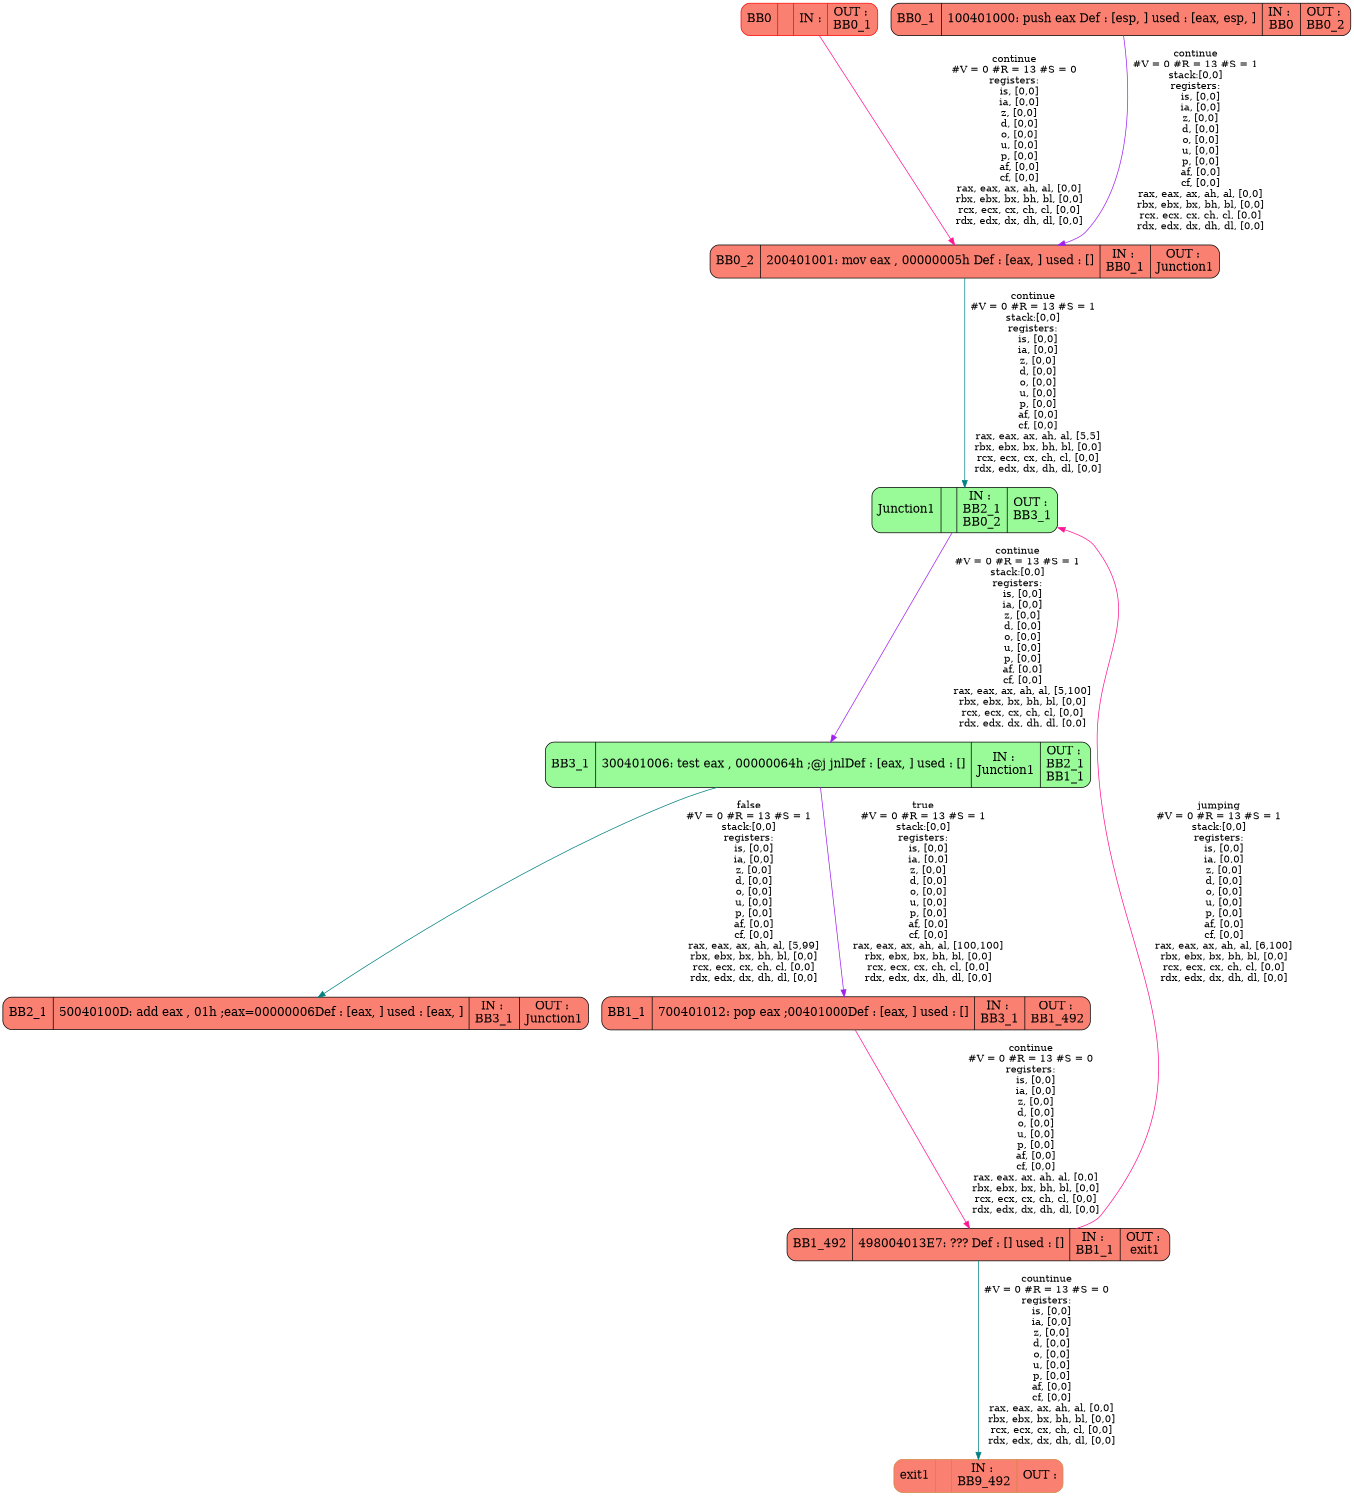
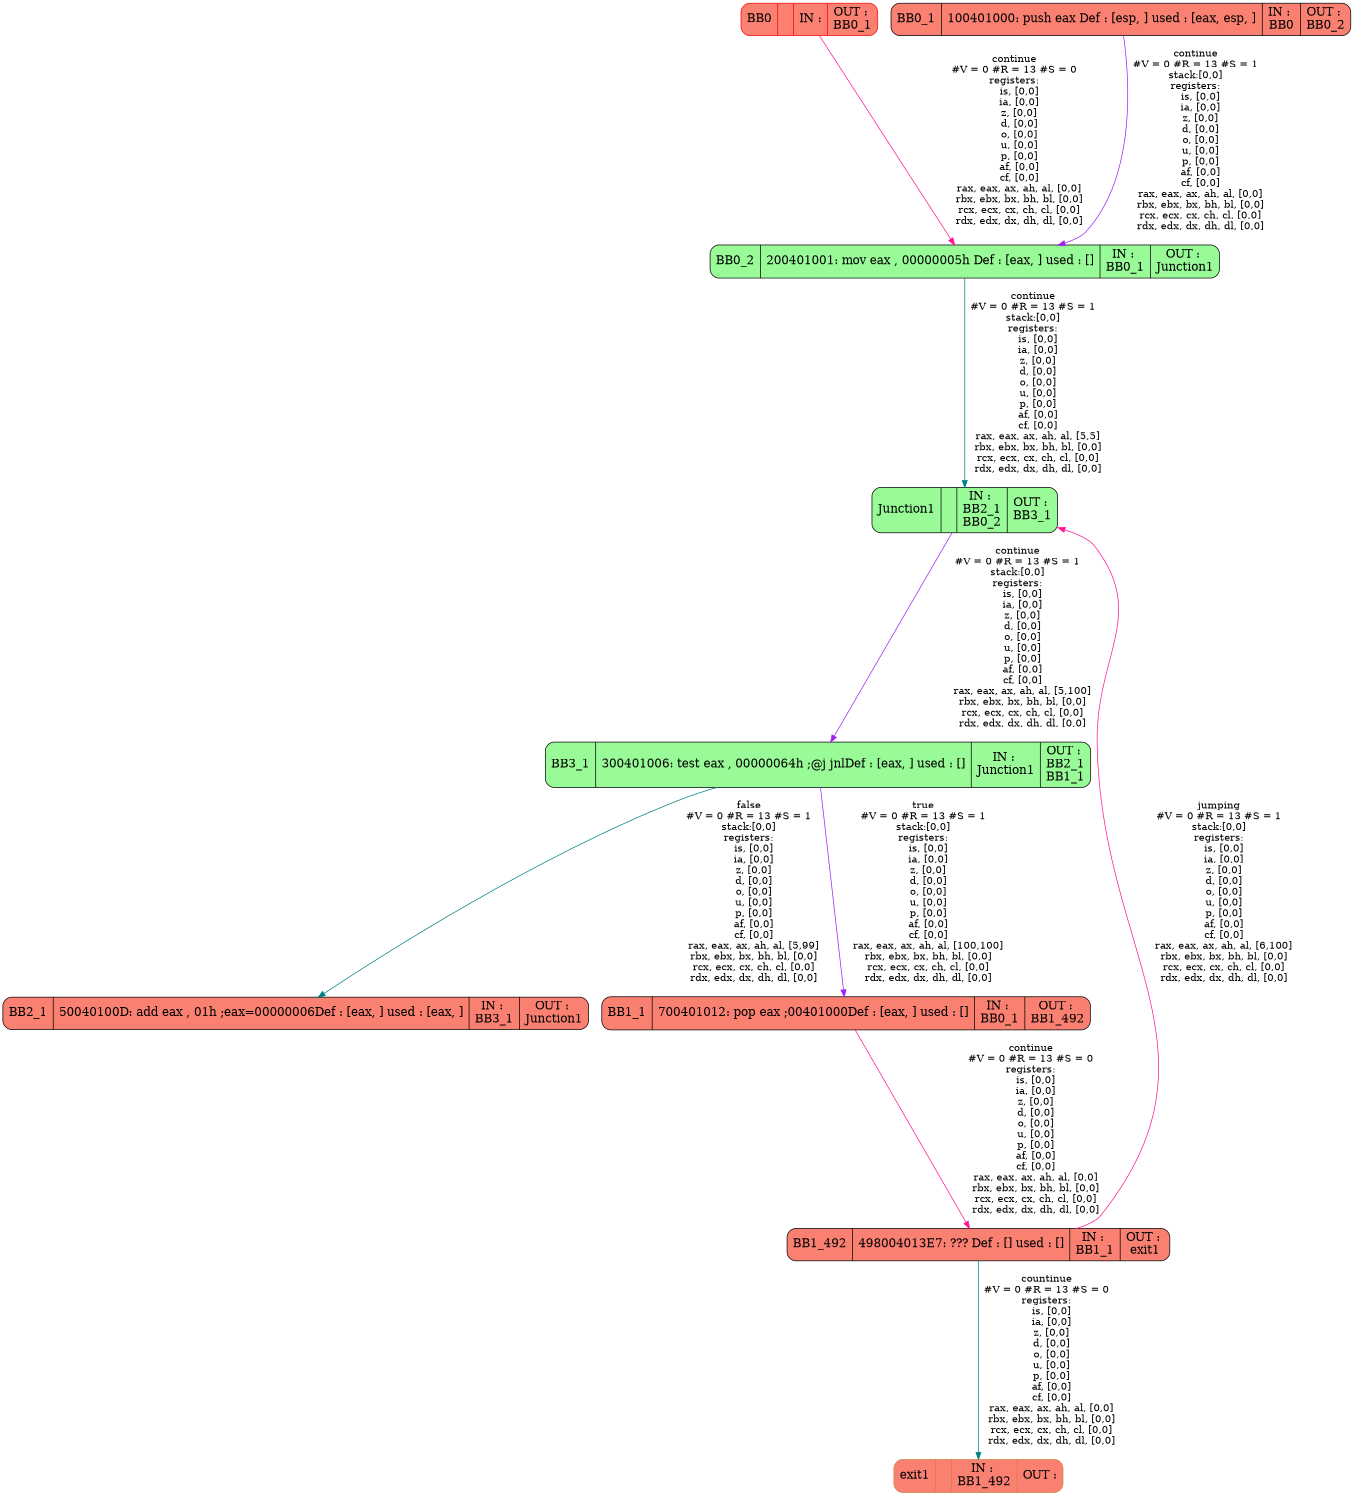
node "BB0_2": fillcolor salmon -> palegreen
node "BB1_1": text "BB3_1" -> "BB0_1"
node "exit1": text "BB9_492" -> "BB1_492"
